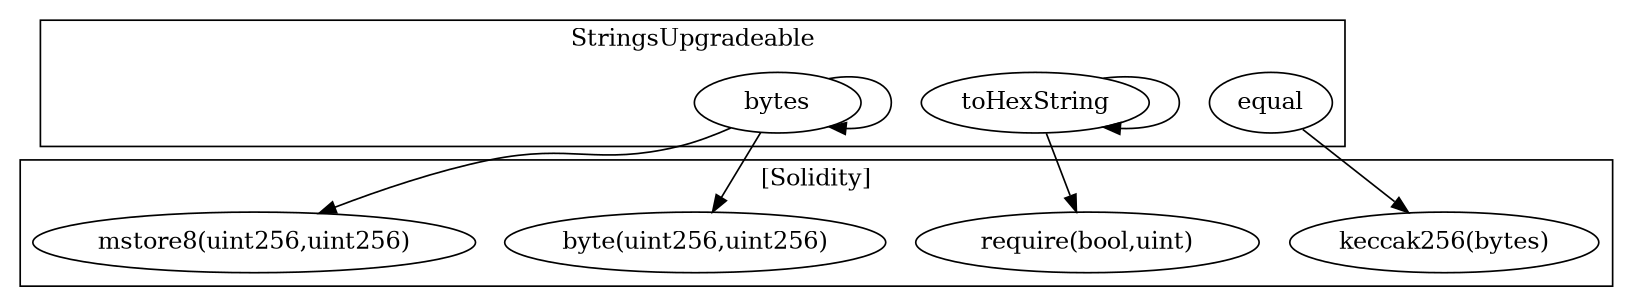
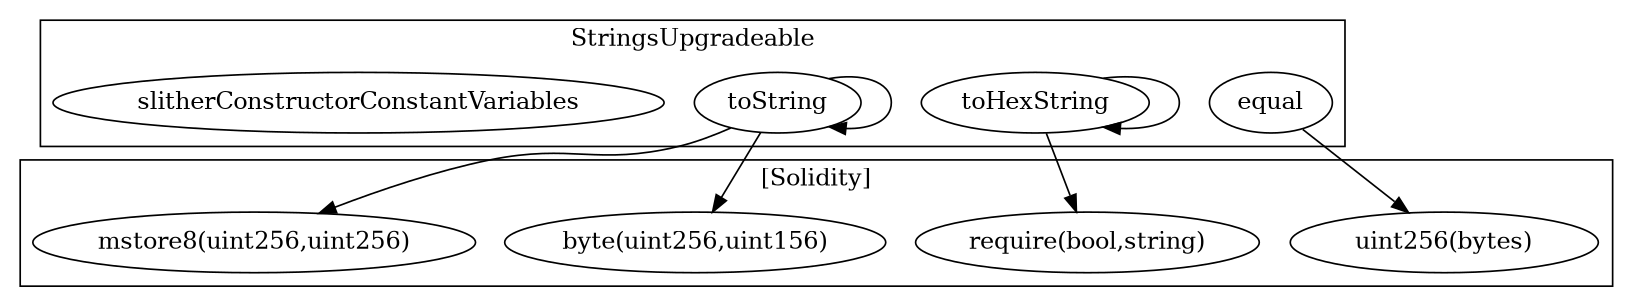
node "slitherConstructorConstantVariables": added
node "bytes": label "bytes" -> "toString"
node "byte(uint256,uint256)": label "byte(uint256,uint256)" -> "byte(uint256,uint156)"
node "require(bool,uint)": label "require(bool,uint)" -> "require(bool,string)"
node "keccak256(bytes)": label "keccak256(bytes)" -> "uint256(bytes)"
